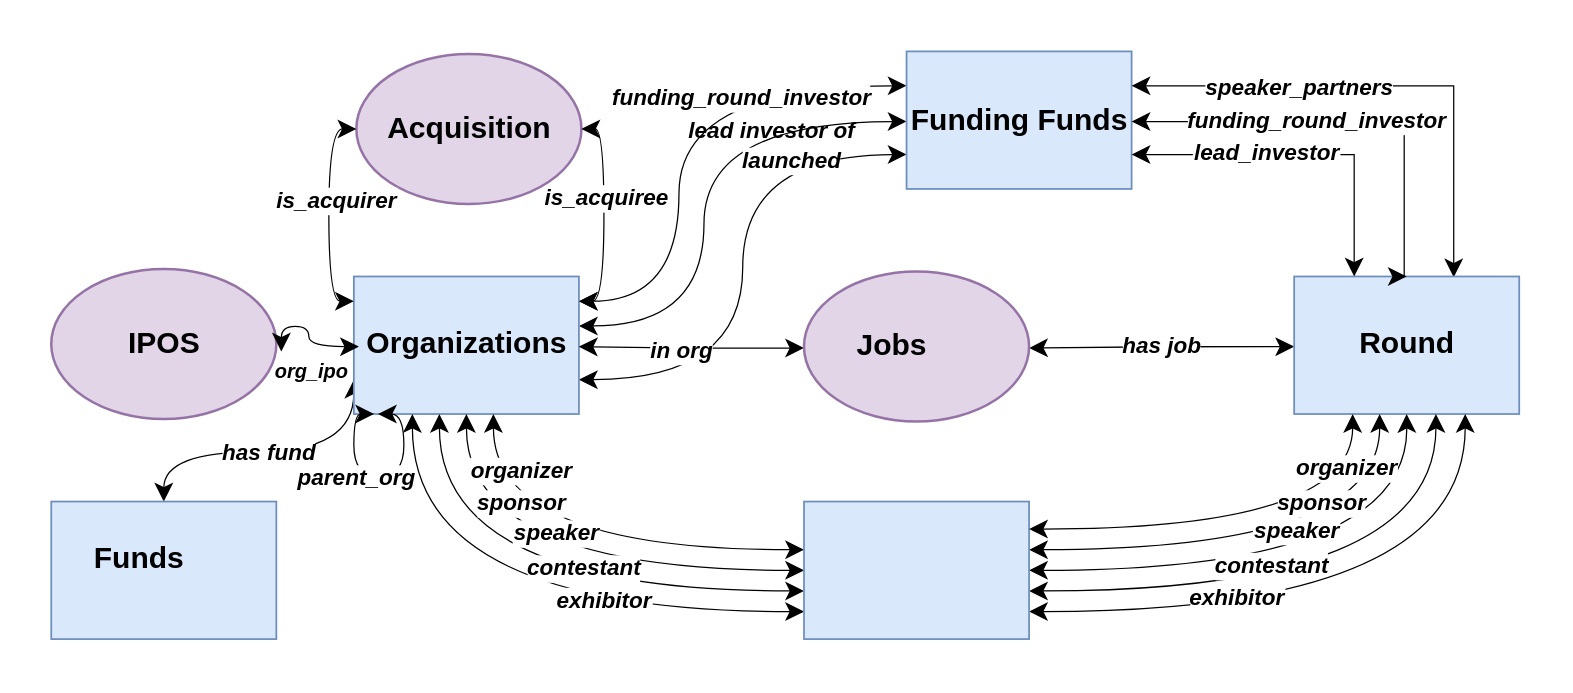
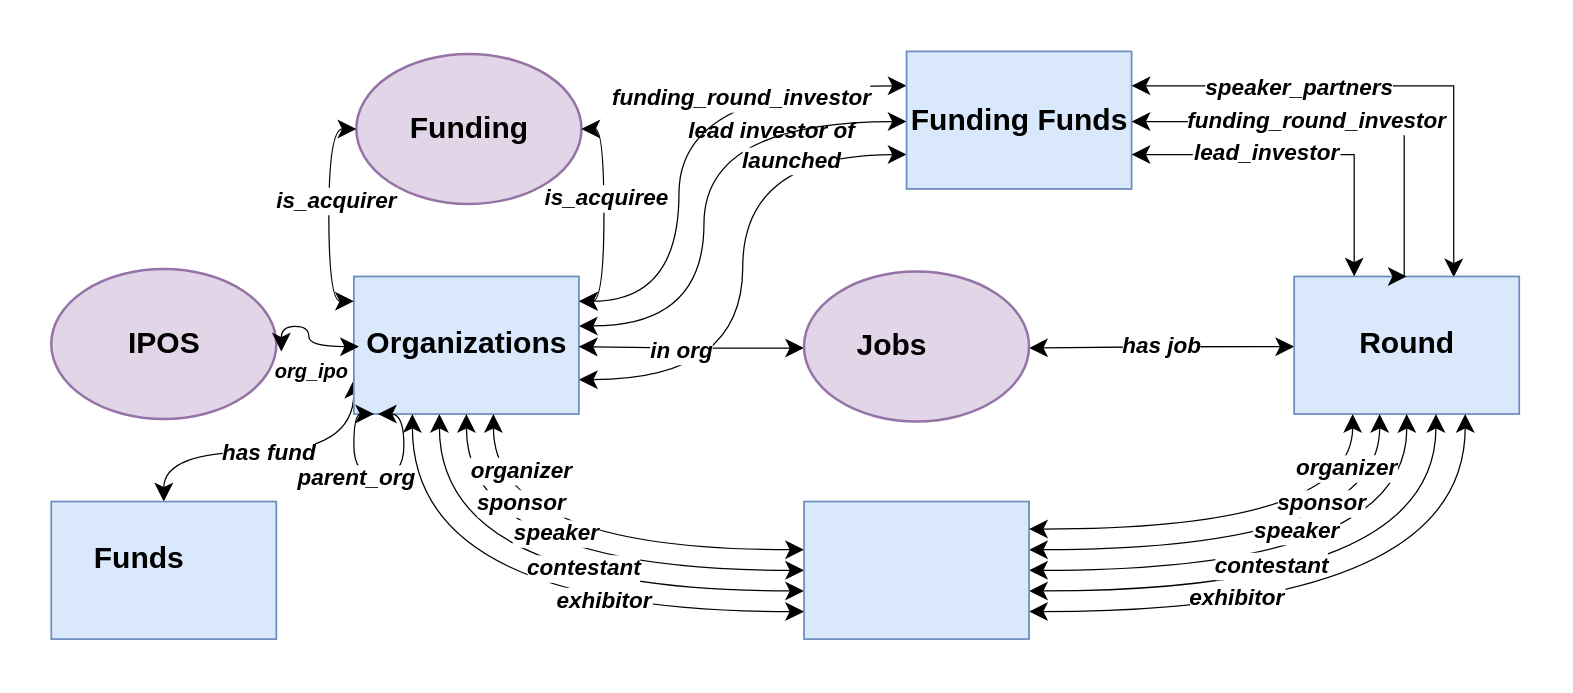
node "Acquisition": label "Acquisition" -> "Funding"
